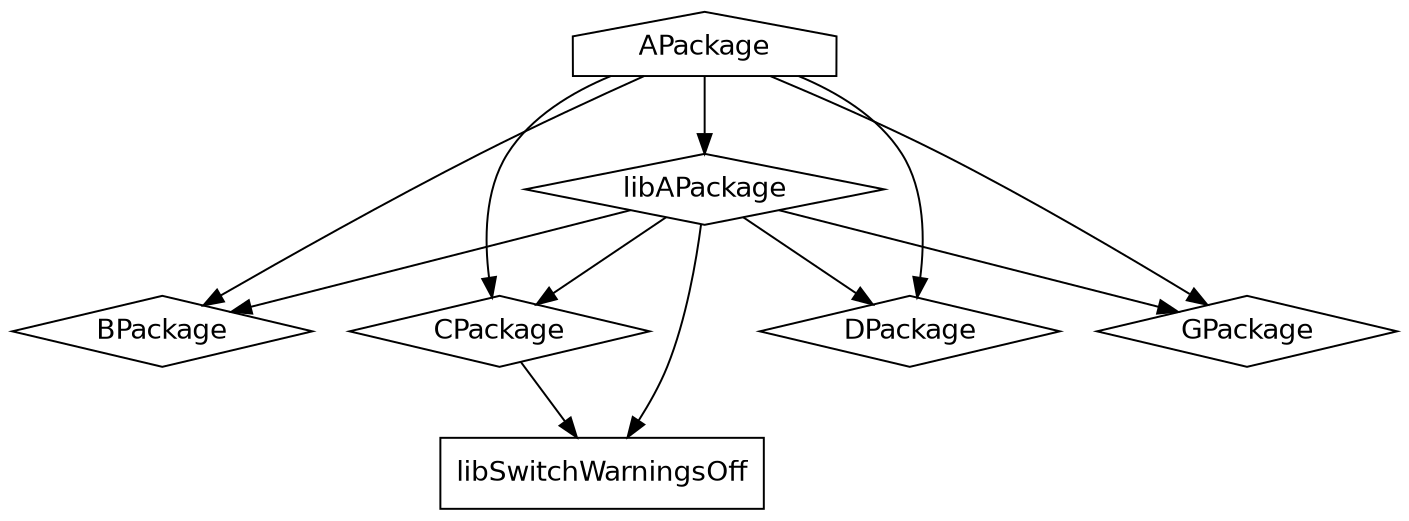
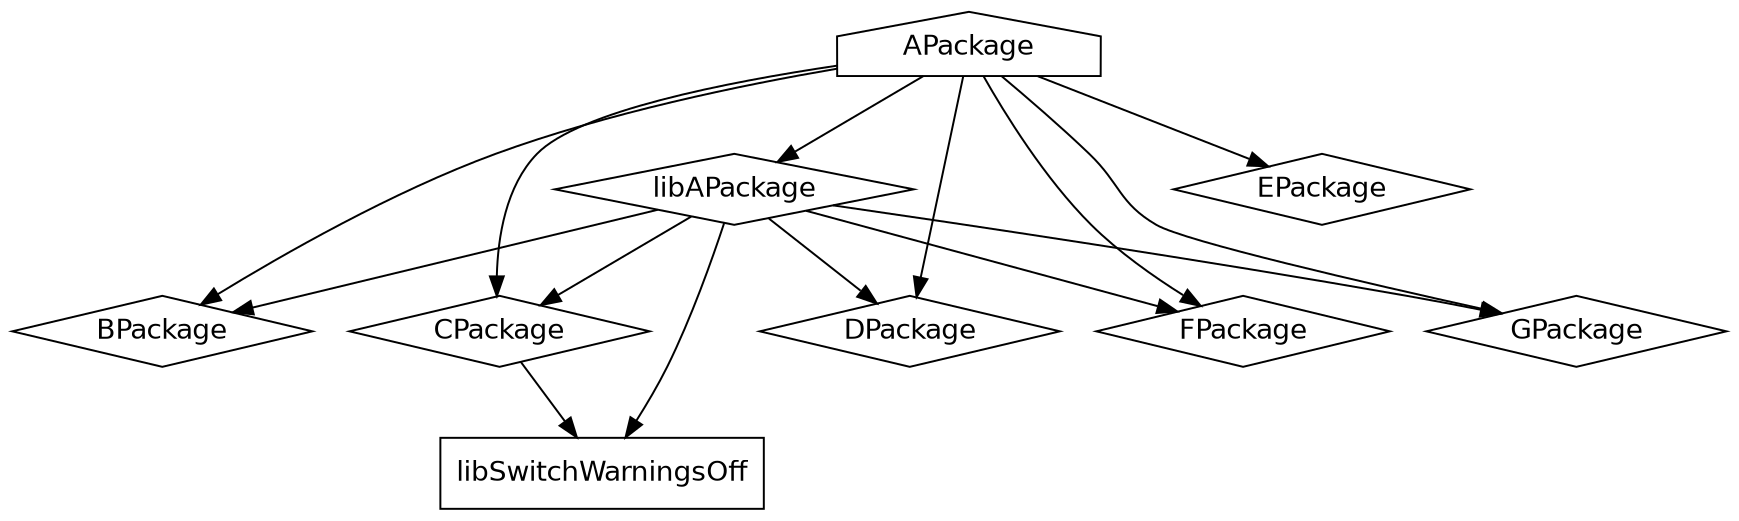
node "EPackage": added
node "FPackage": added
